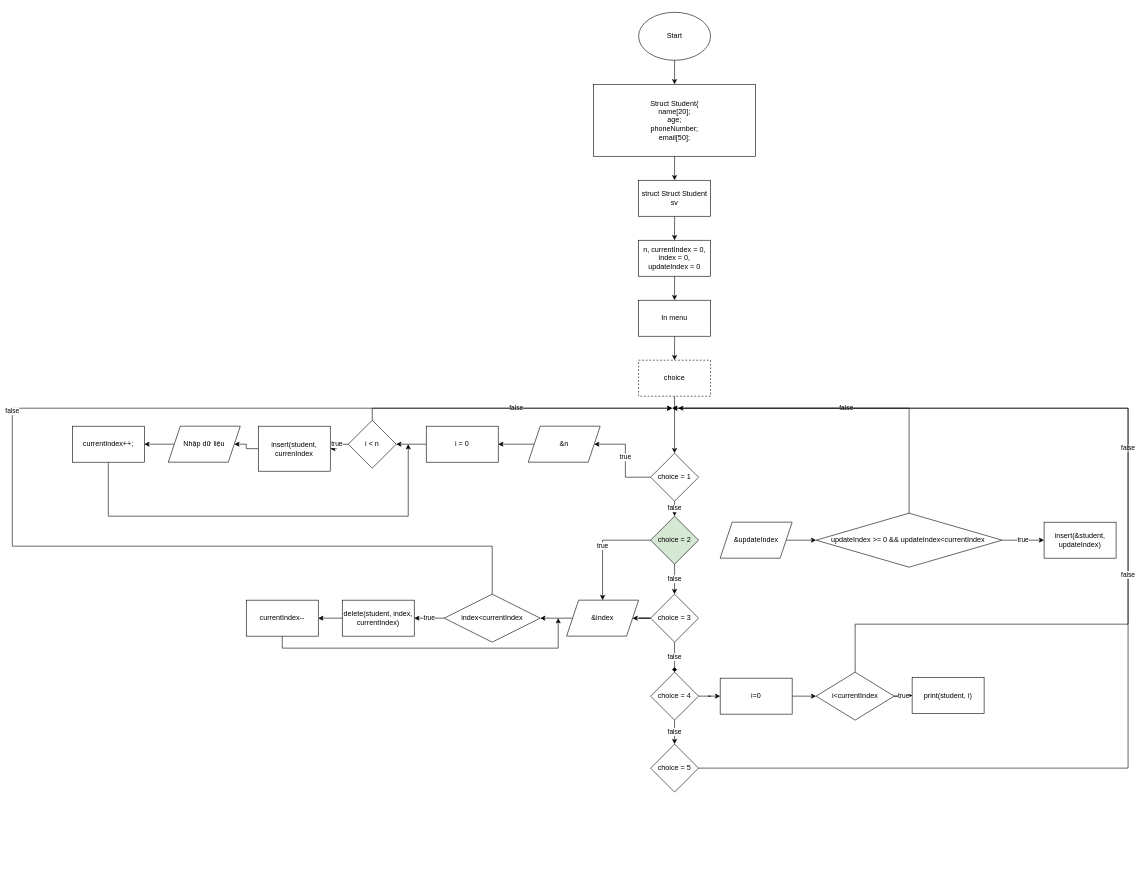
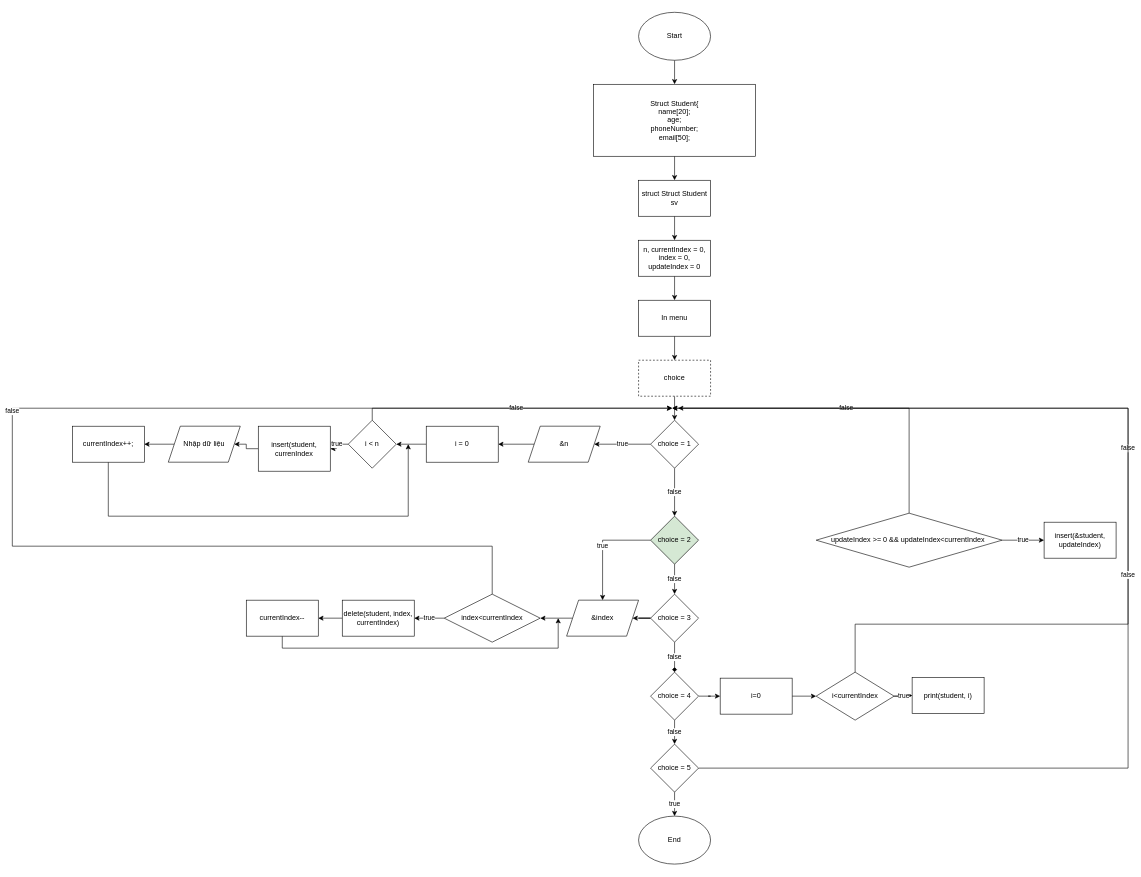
node "choice = 1": moved (675, 477) -> (675, 444)
node "&updateIndex": removed
edge "&updateIndex" -> "updateIndex >= 0 && updateIndex<currentIndex": removed
edge "choice = 5" -> "End": added, label "true"
node "End": added
